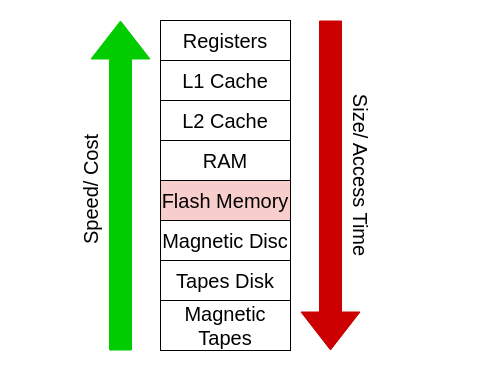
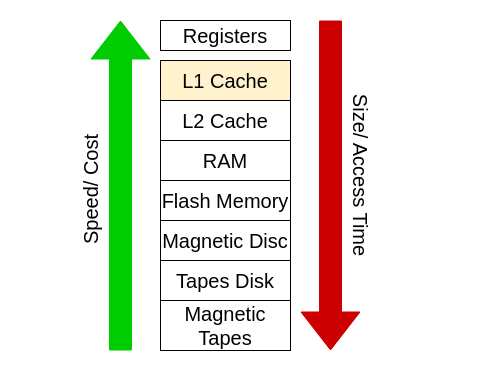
node "Registers": size 130x40 -> 130x30
node "L1 Cache": fillcolor #ffffff -> #fff2cc
node "Flash Memory": fillcolor #f8cecc -> #ffffff
